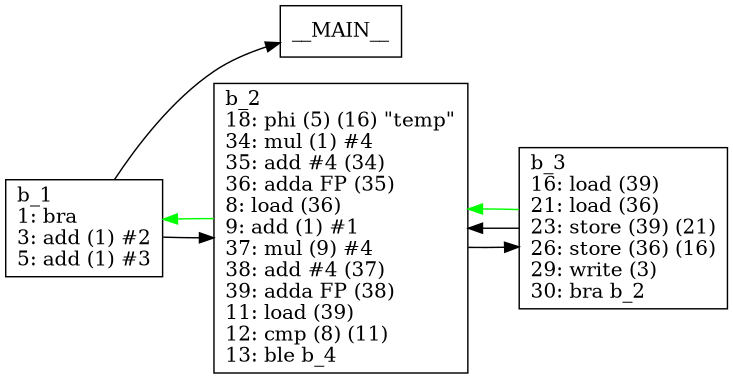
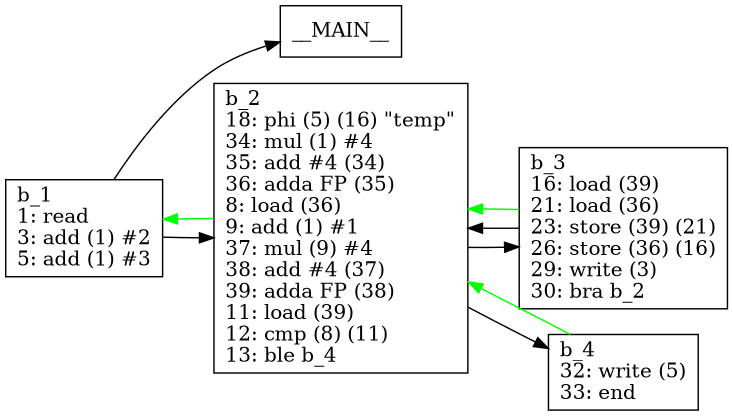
node "b_1 1: bra 3: add (1) #2 5: add (1) #3": label "b_1 1: bra 3: add (1) #2 5: add (1) #3" -> "b_1 1: read 3: add (1) #2 5: add (1) #3"
node "b_4 32: write (5) 33: end": added
